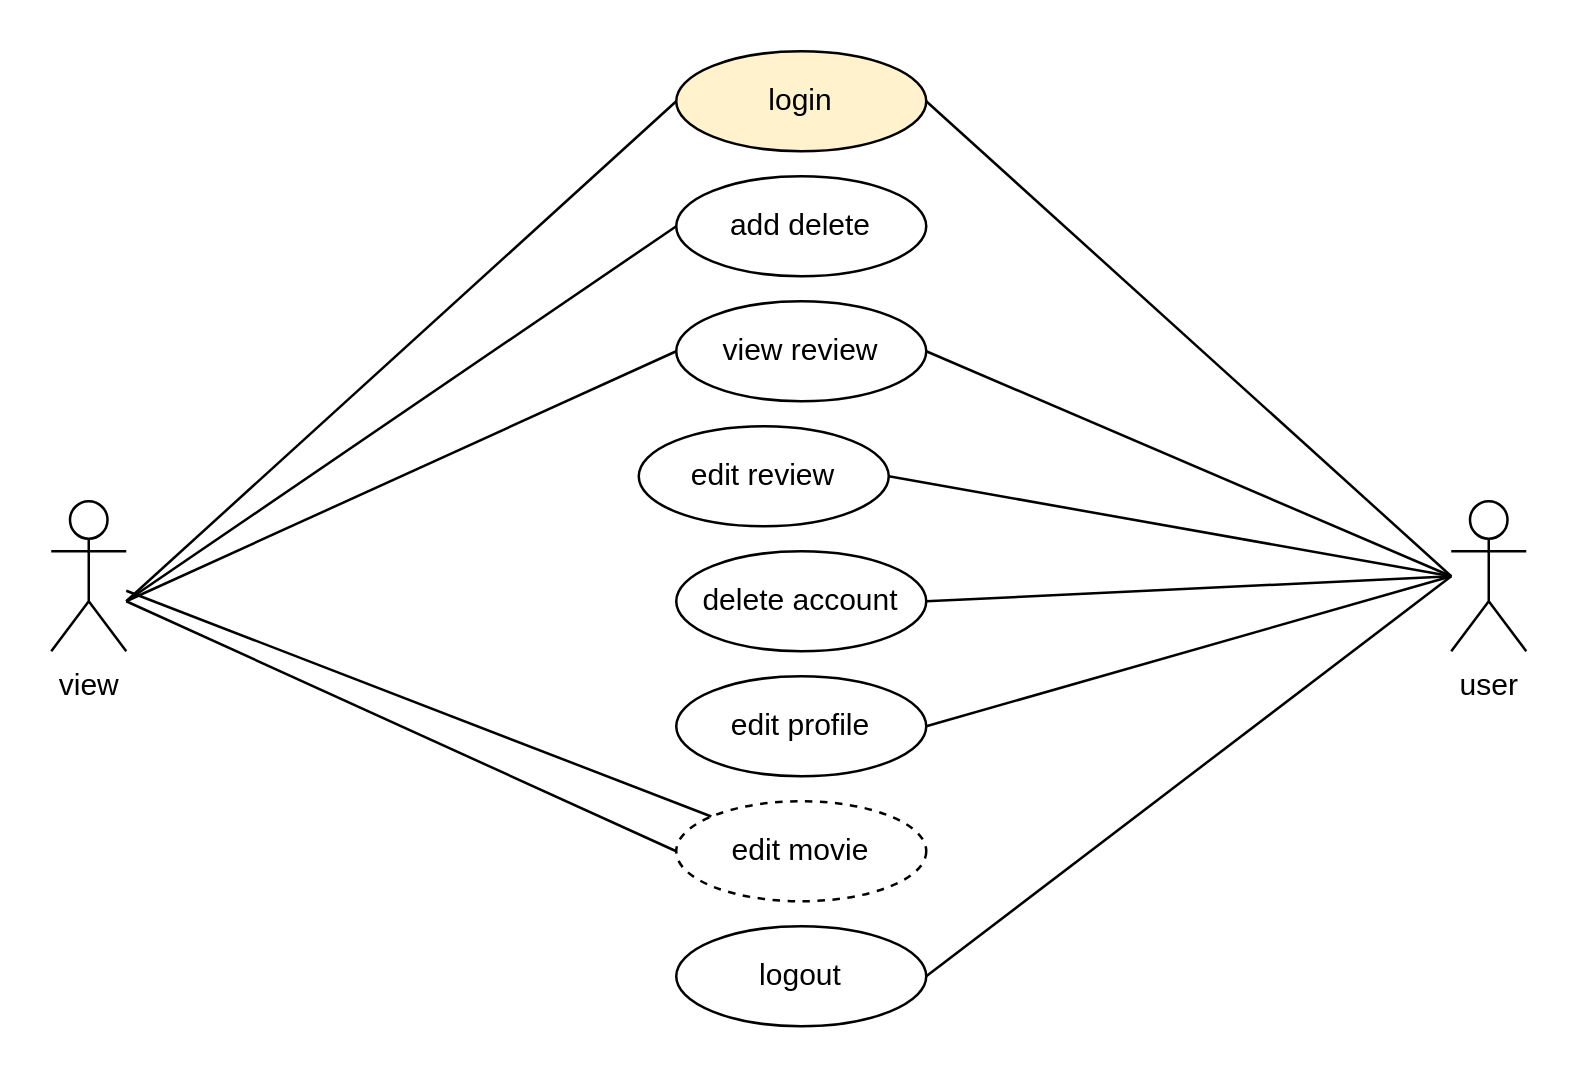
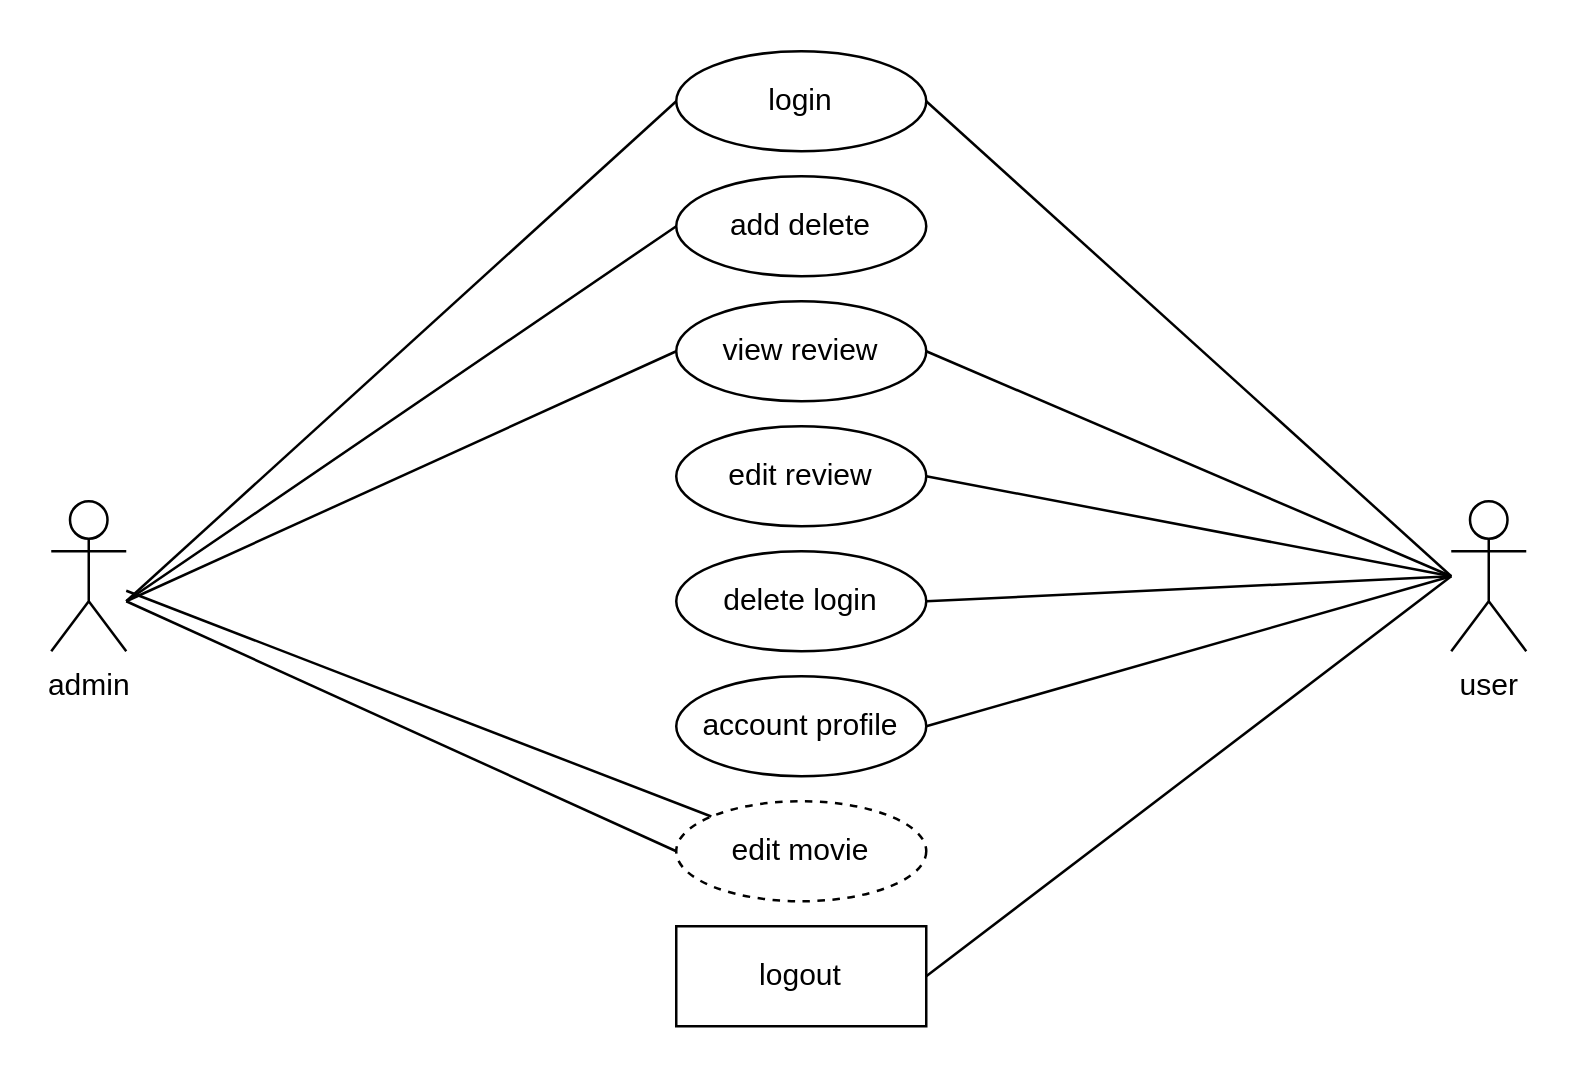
node "login": fillcolor #fff2cc -> #ffffff
node "edit review": moved (764, 476) -> (801, 476)
node "delete account": label "delete account" -> "delete login"
node "view": label "view" -> "admin"
node "edit profile": label "edit profile" -> "account profile"
node "logout": shape ellipse -> rectangle
